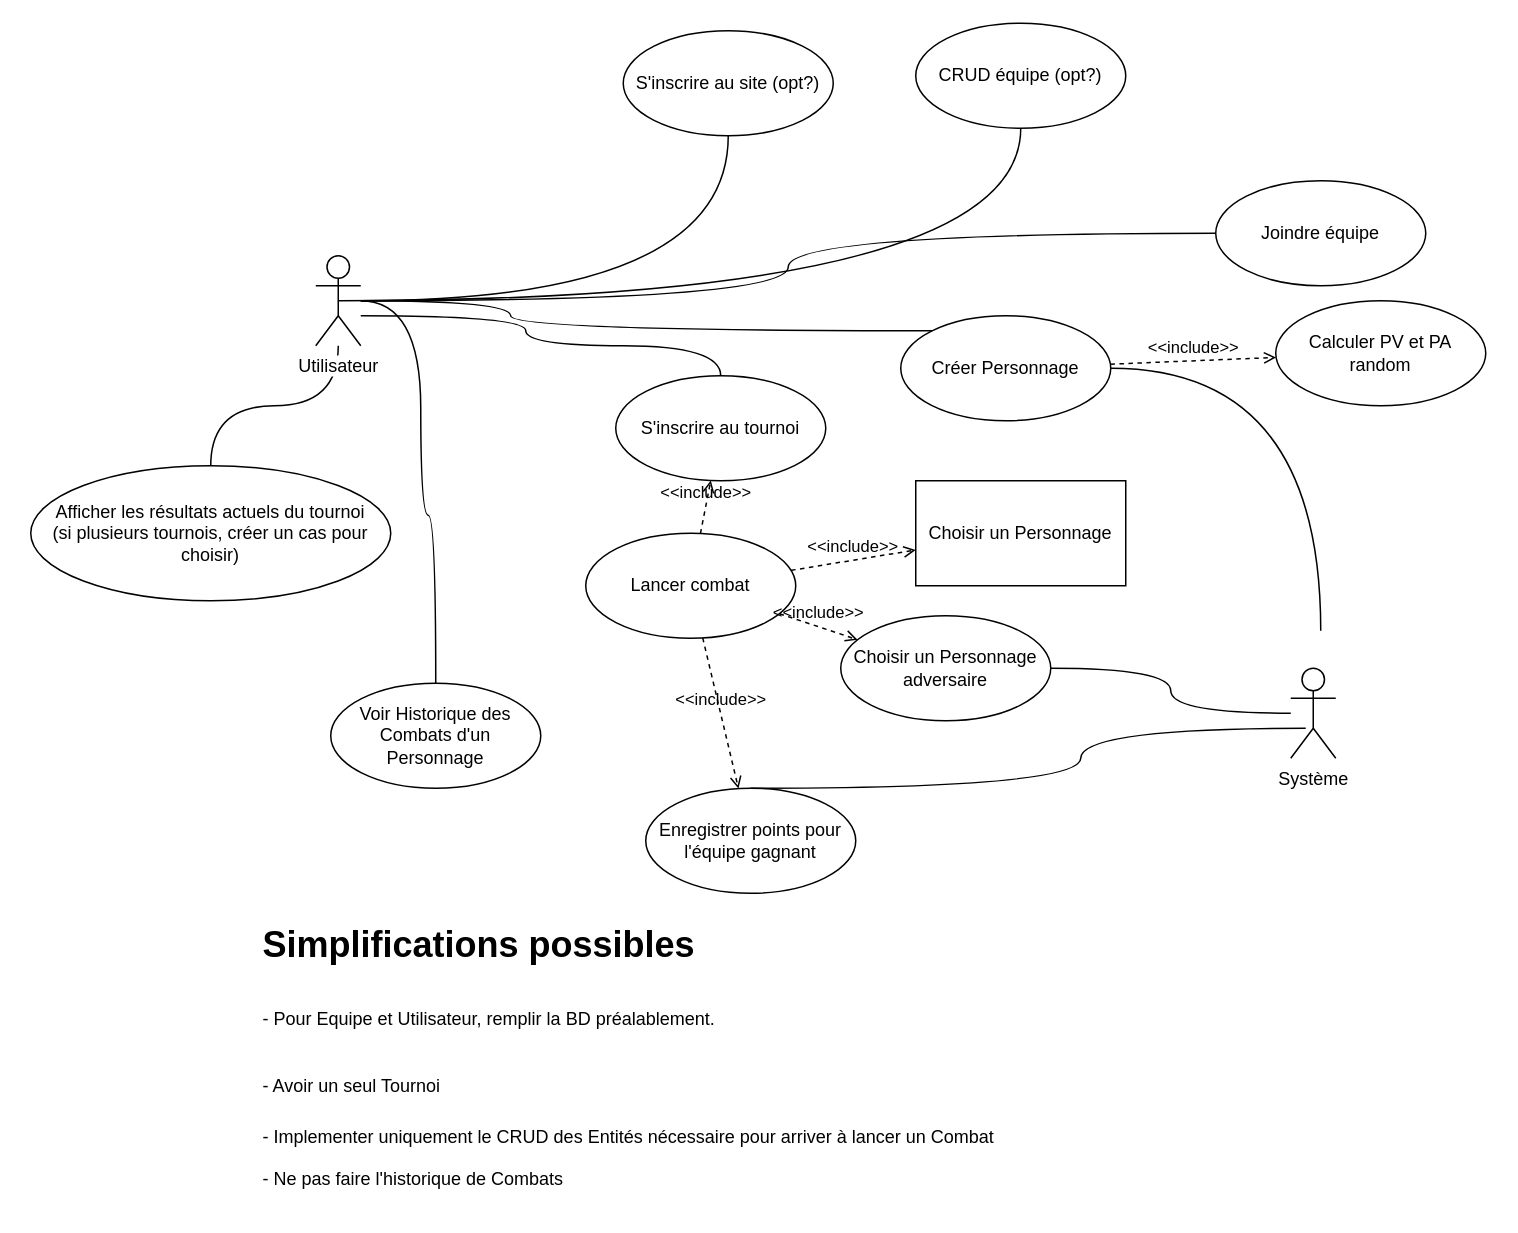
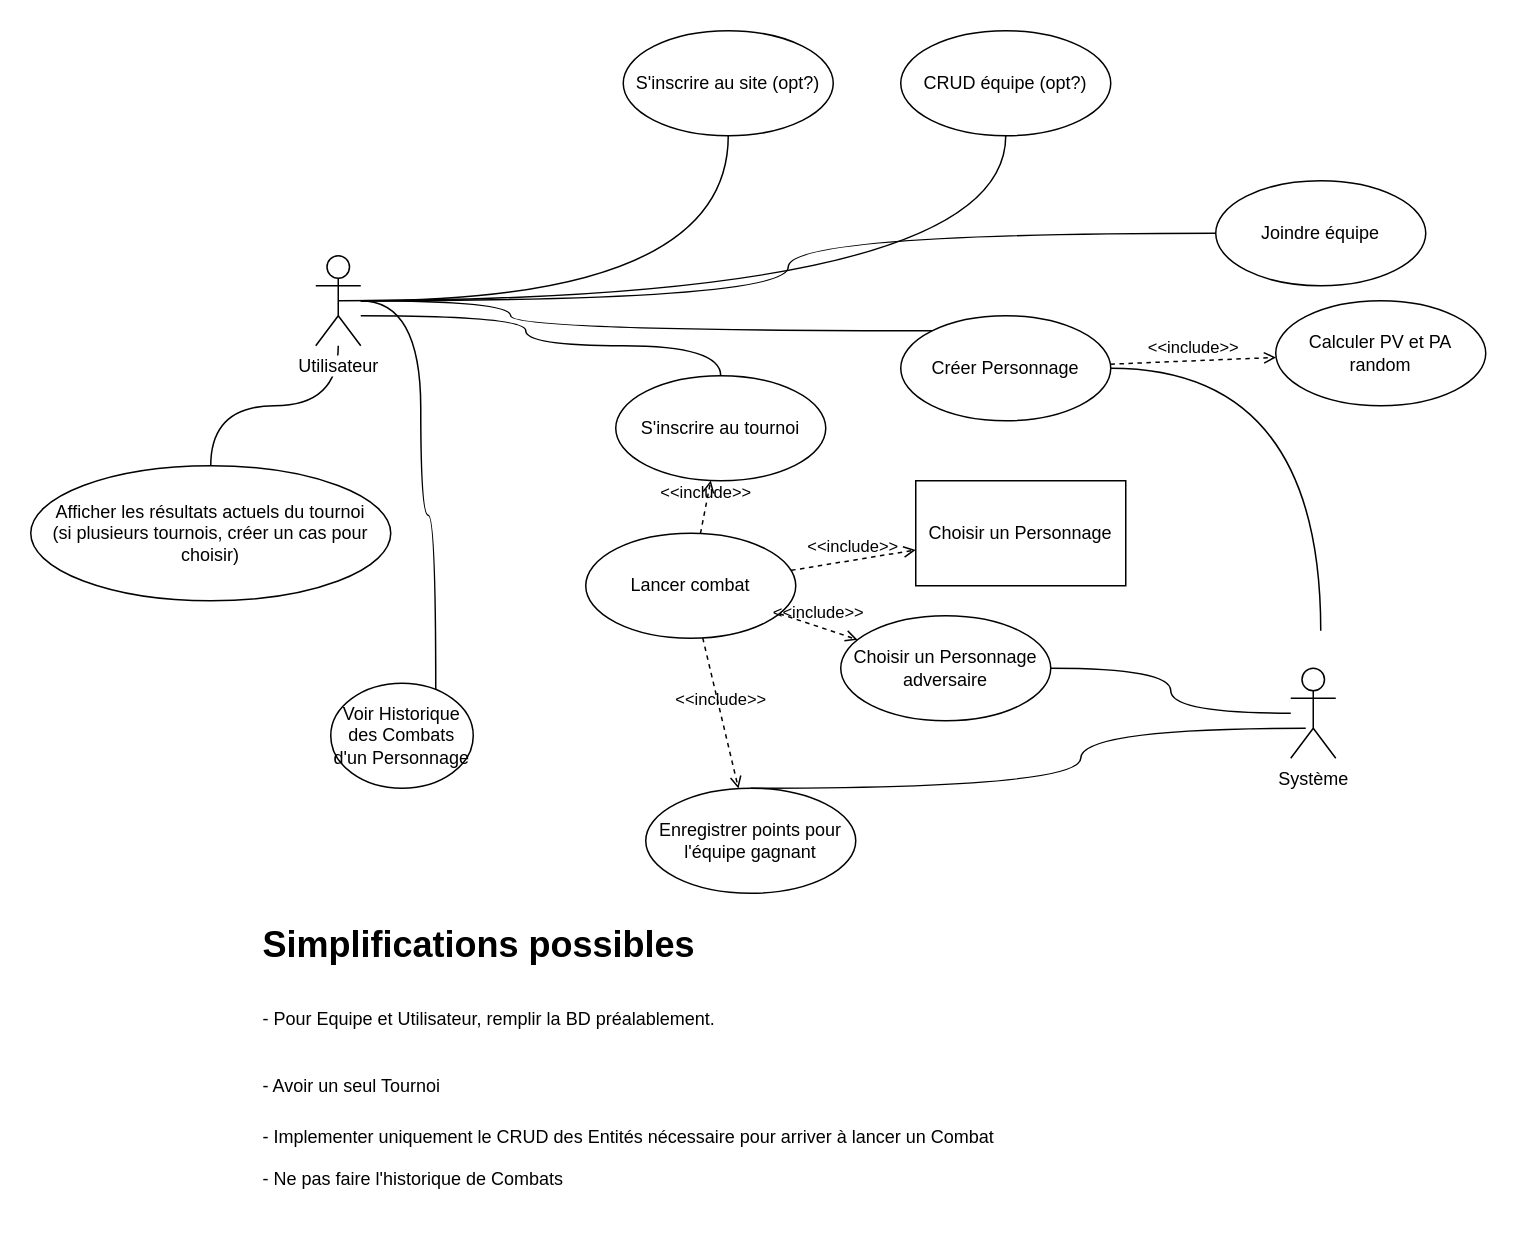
node "CRUD équipe (opt?)": moved (1021, 76) -> (1006, 83)
node "Voir Historique des Combats d'un Personnage": size 210x105 -> 143x105
